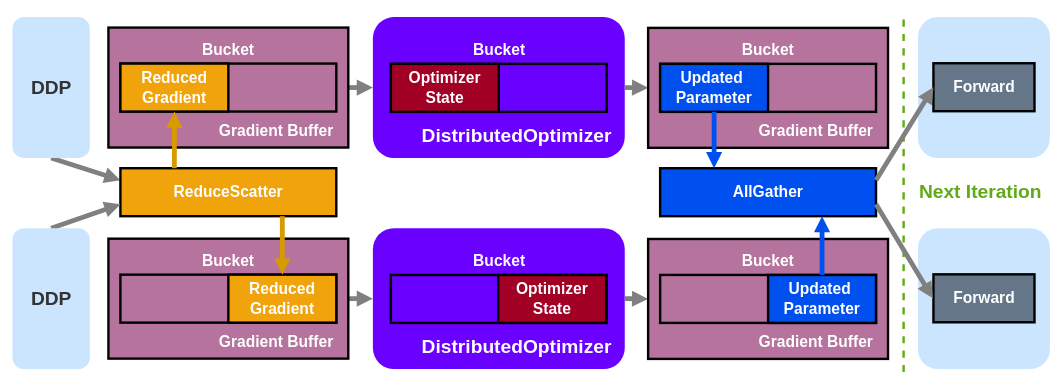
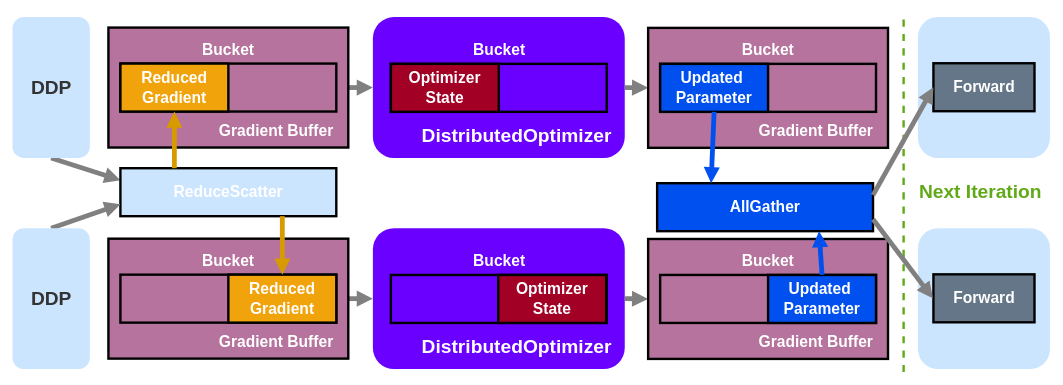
node "ReduceScatter": fillcolor #f0a30a -> #cce5ff
node "AllGather": moved (768, 192) -> (765, 207)
